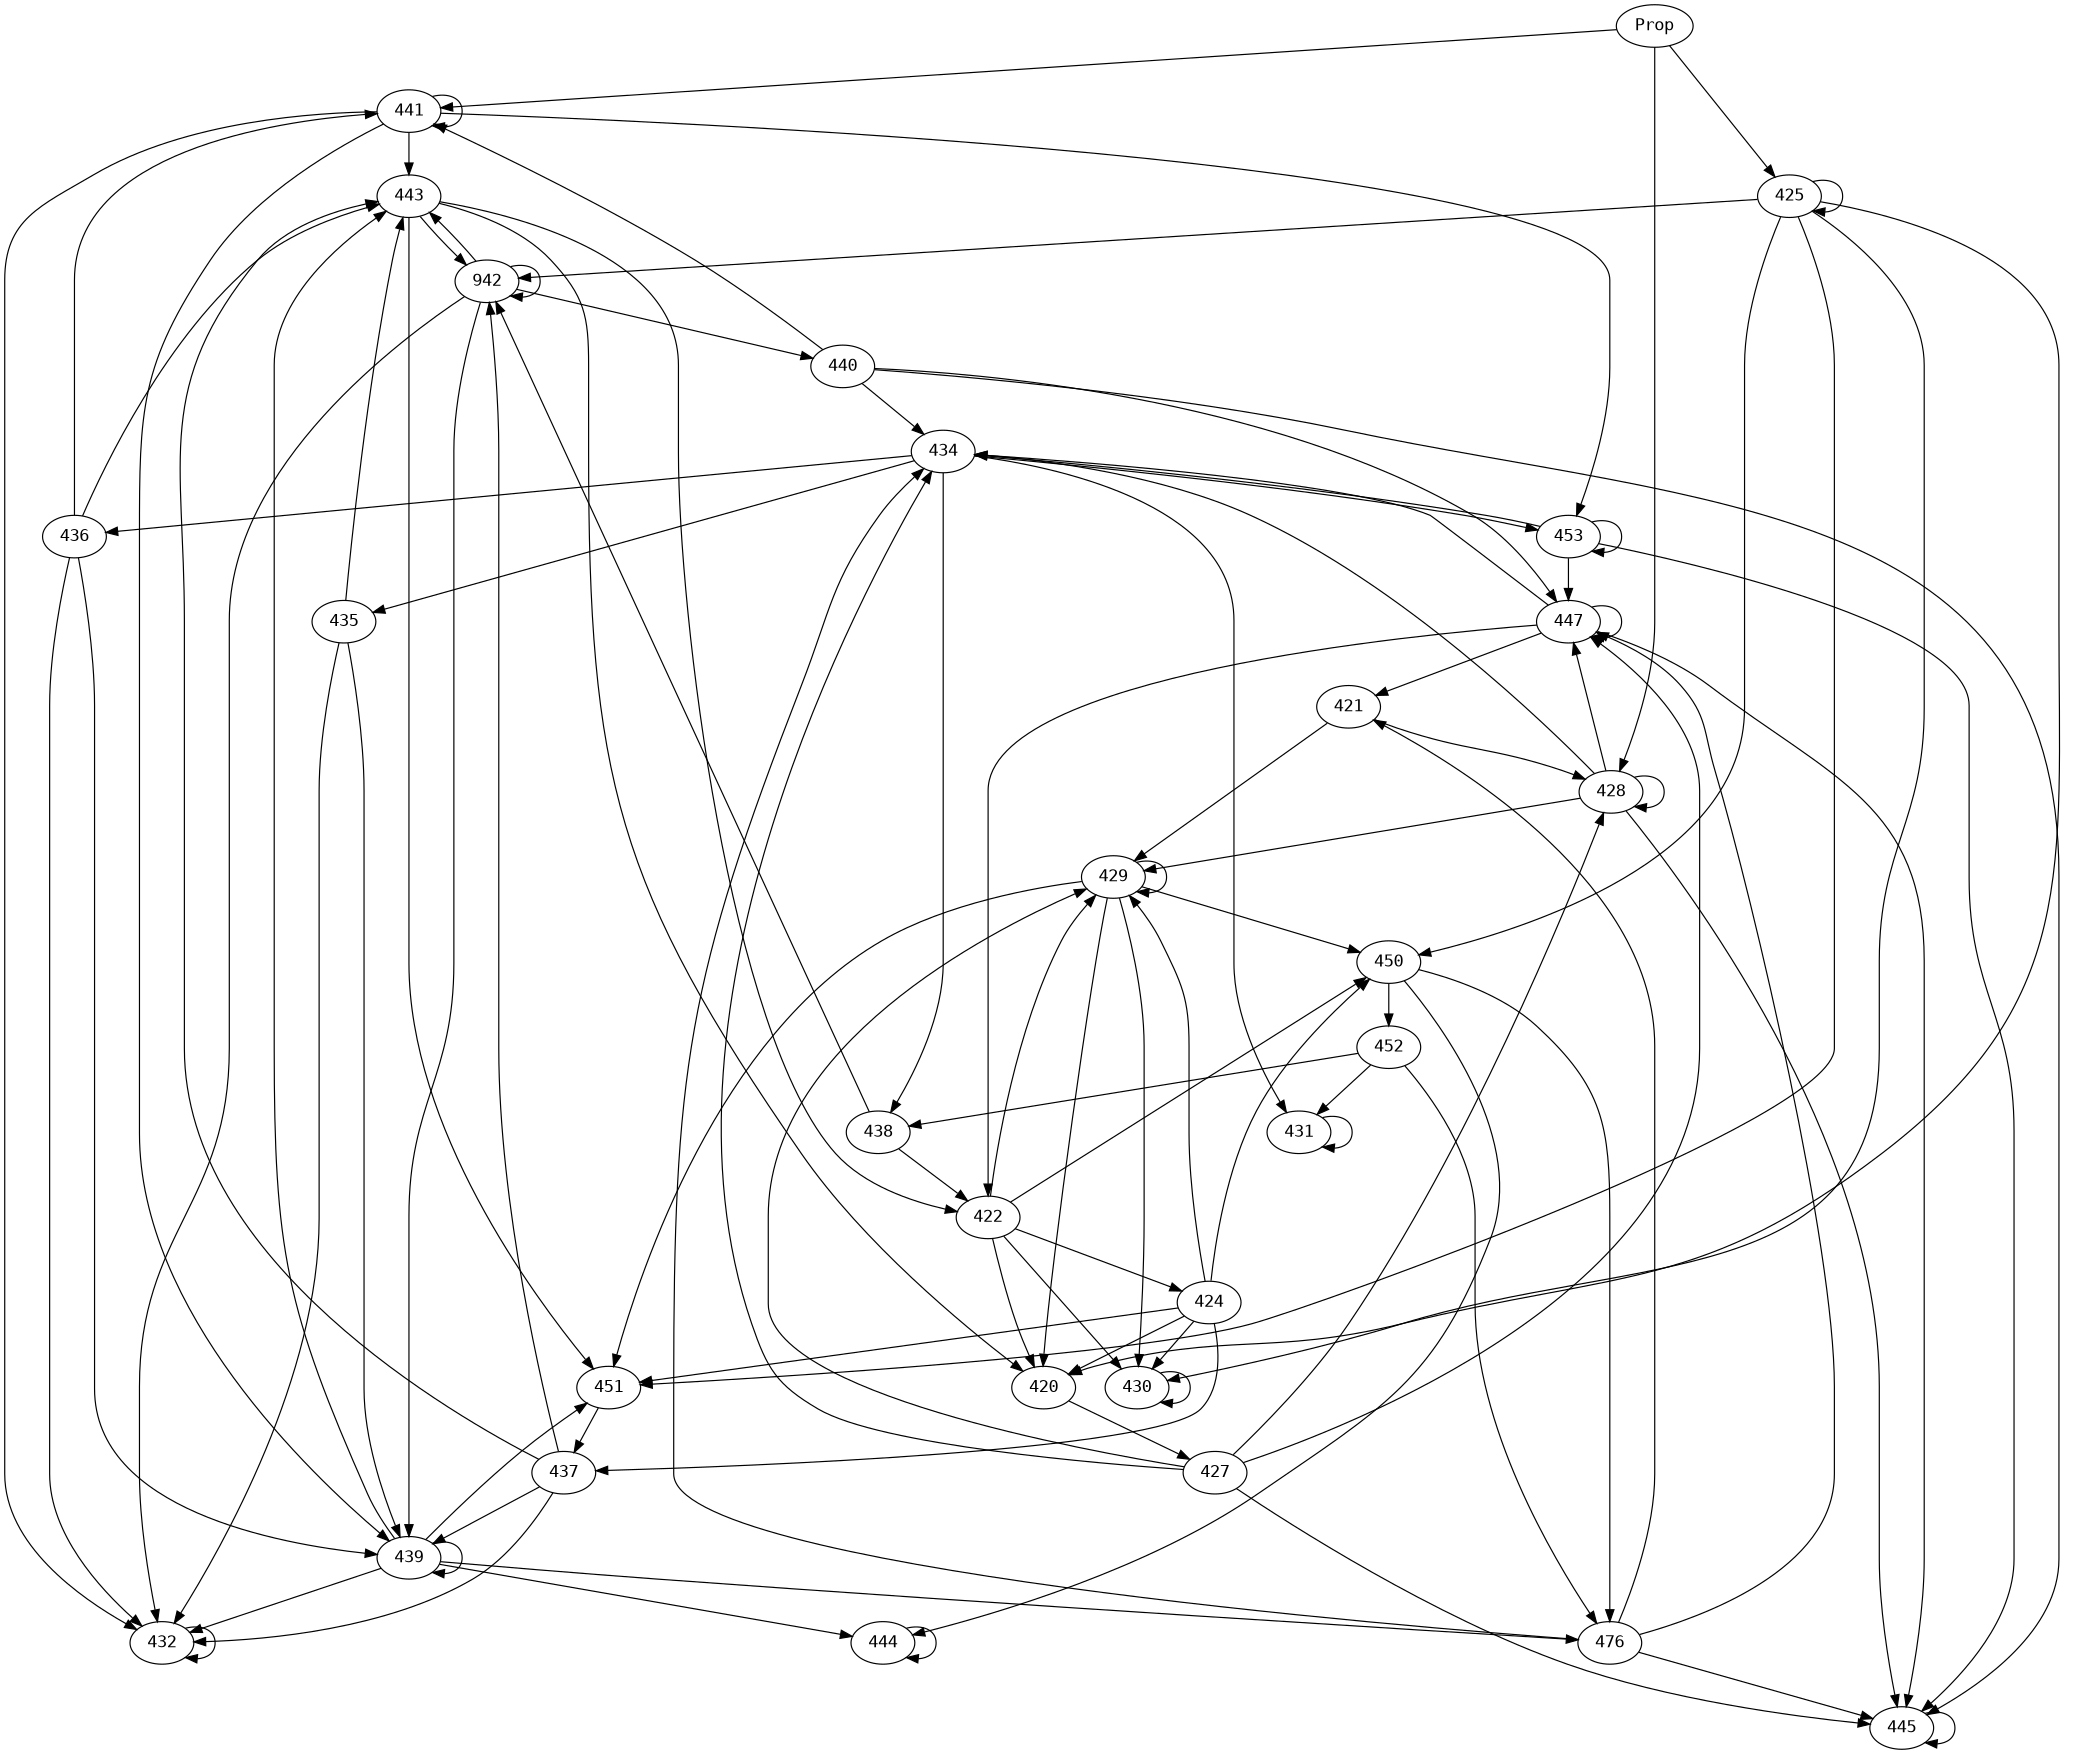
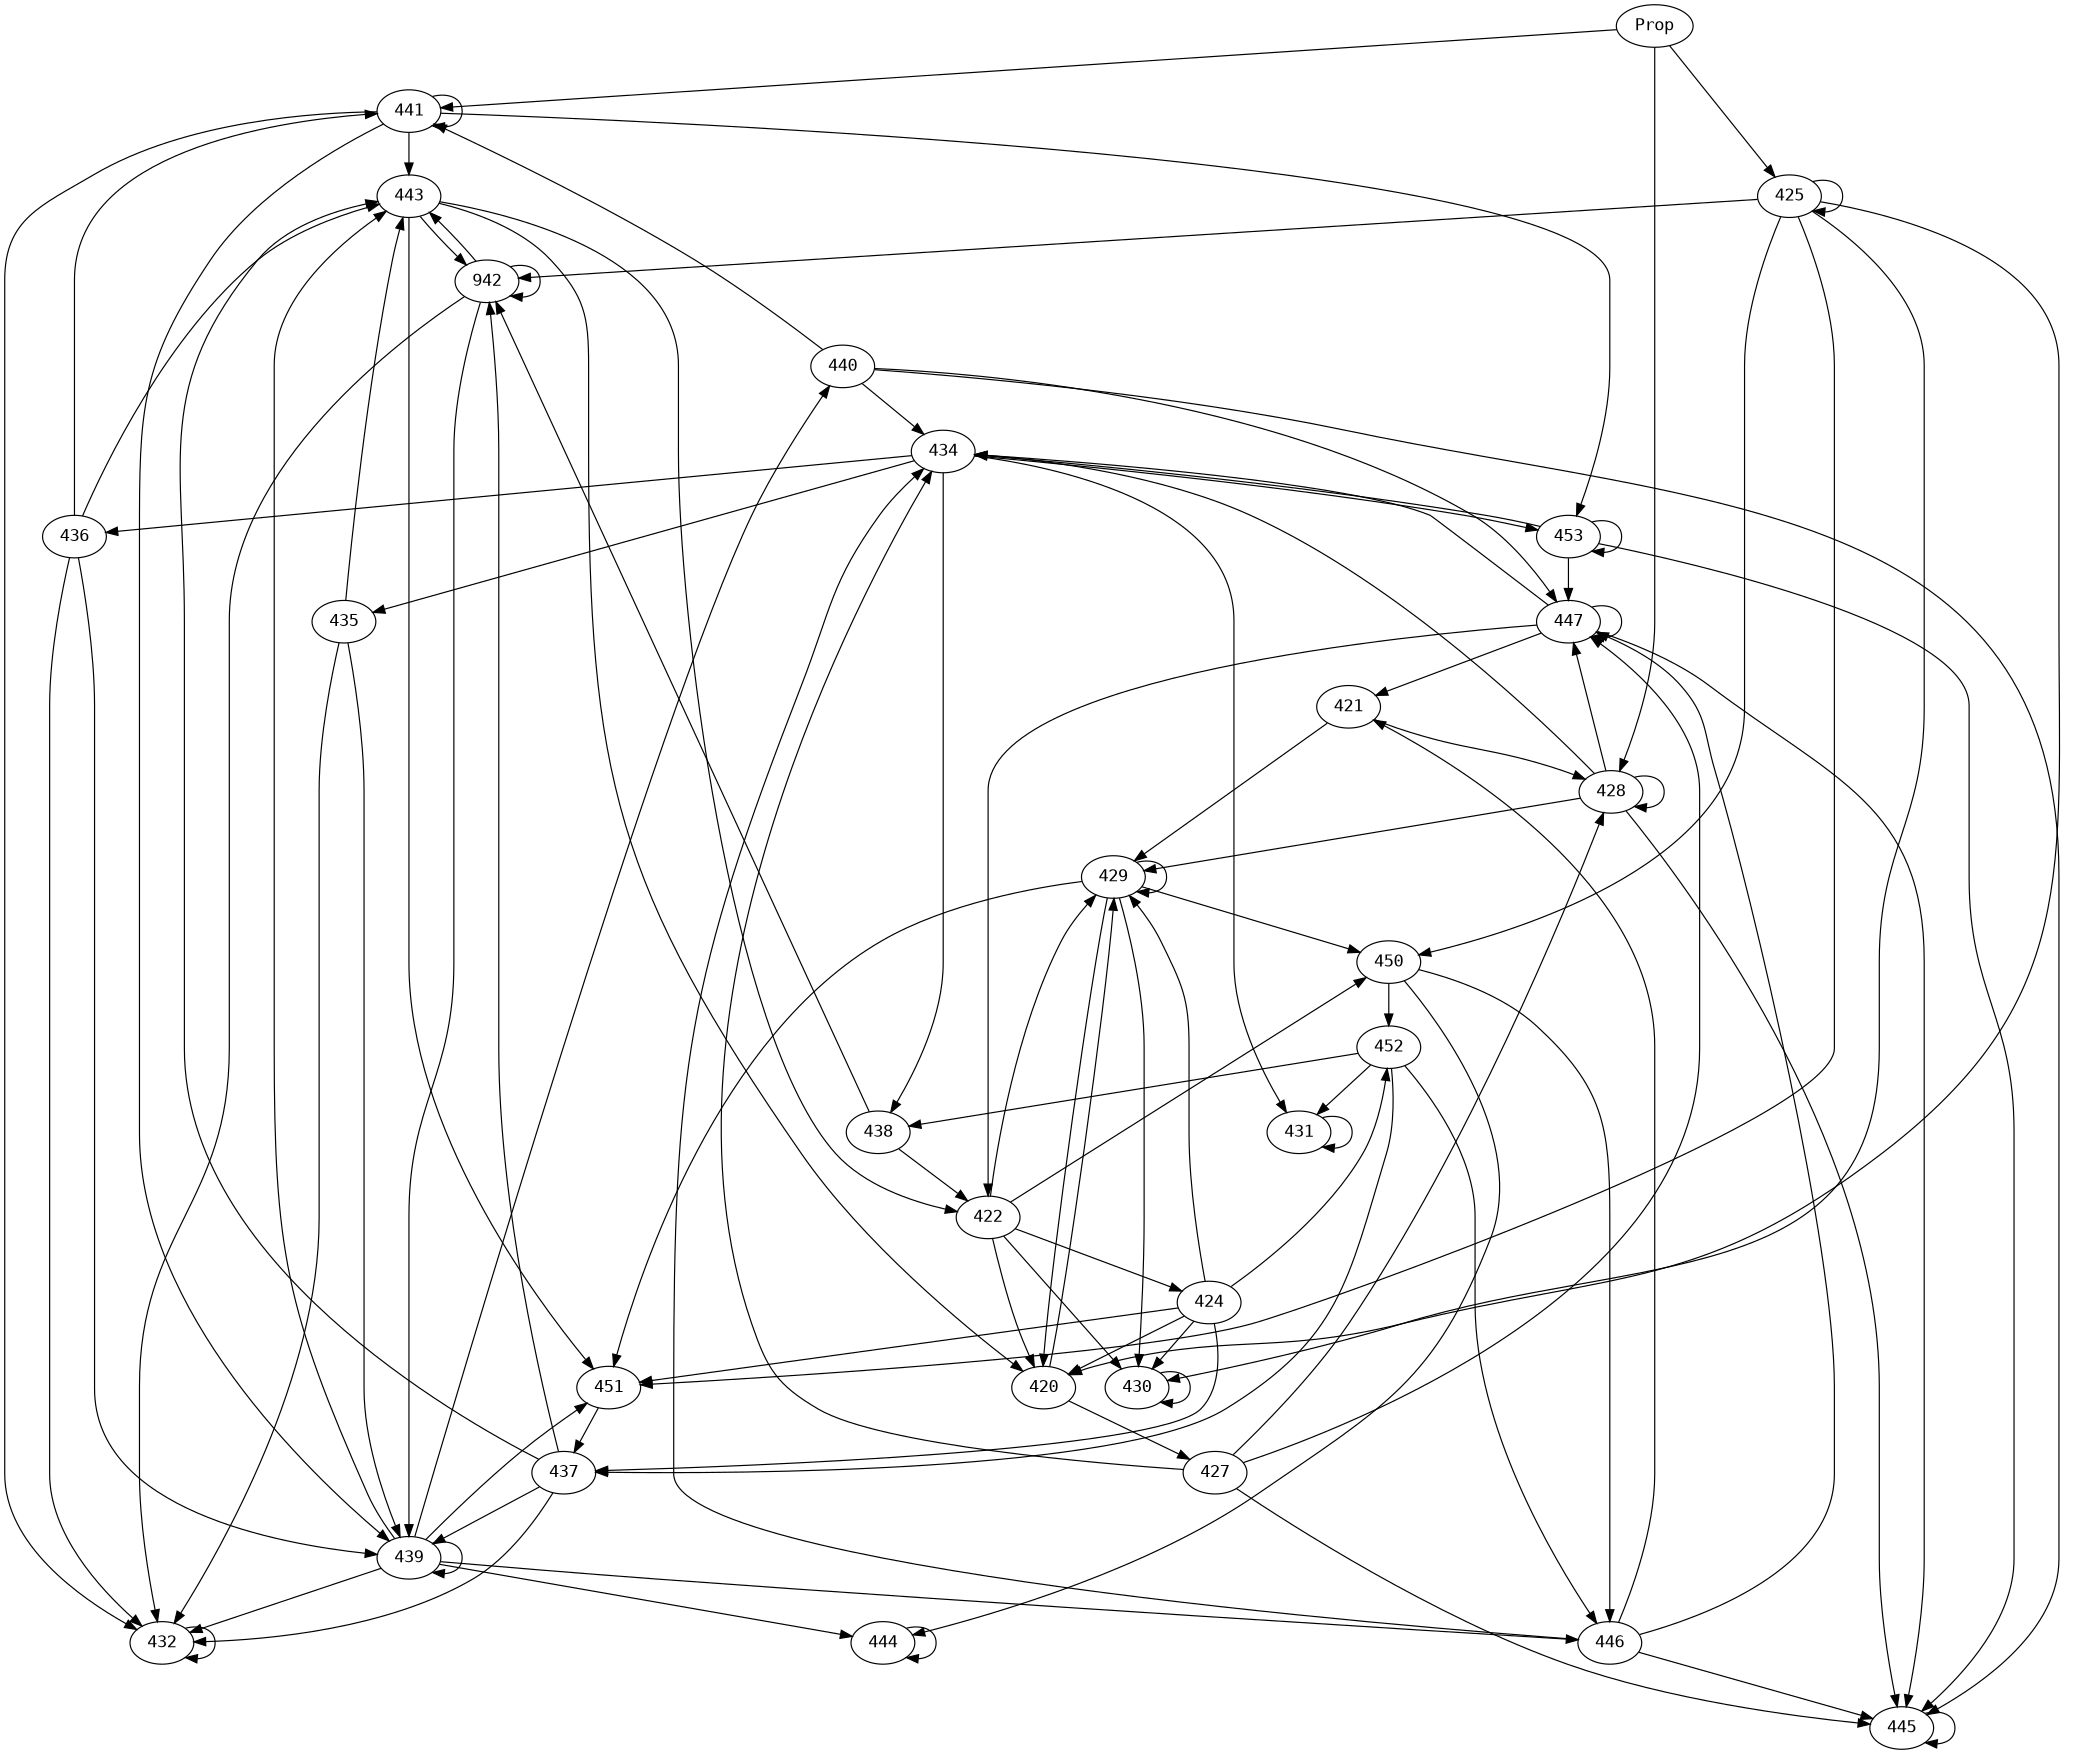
edge "942" -> "440": now "439" -> "440"
edge "424" -> "450": now "424" -> "452"
edge "427" -> "429": now "420" -> "429"
edge "452" -> "437": added
node "476": label "476" -> "446"
